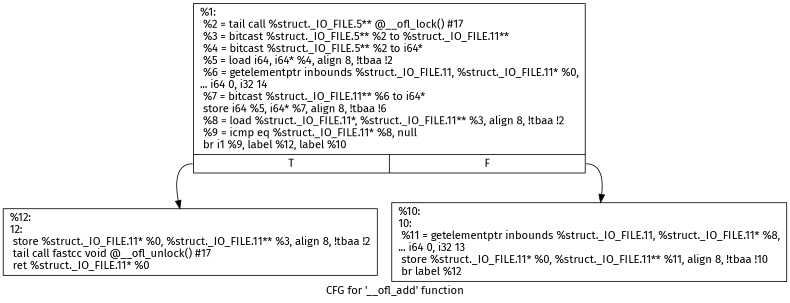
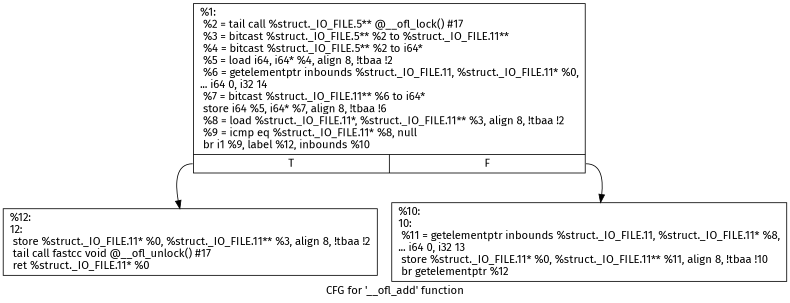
node "%1:": text "br i1 %9, label %12, label %10" -> "br i1 %9, label %12, inbounds %10"
node "%10:": text "br label %12" -> "br getelementptr %12"
